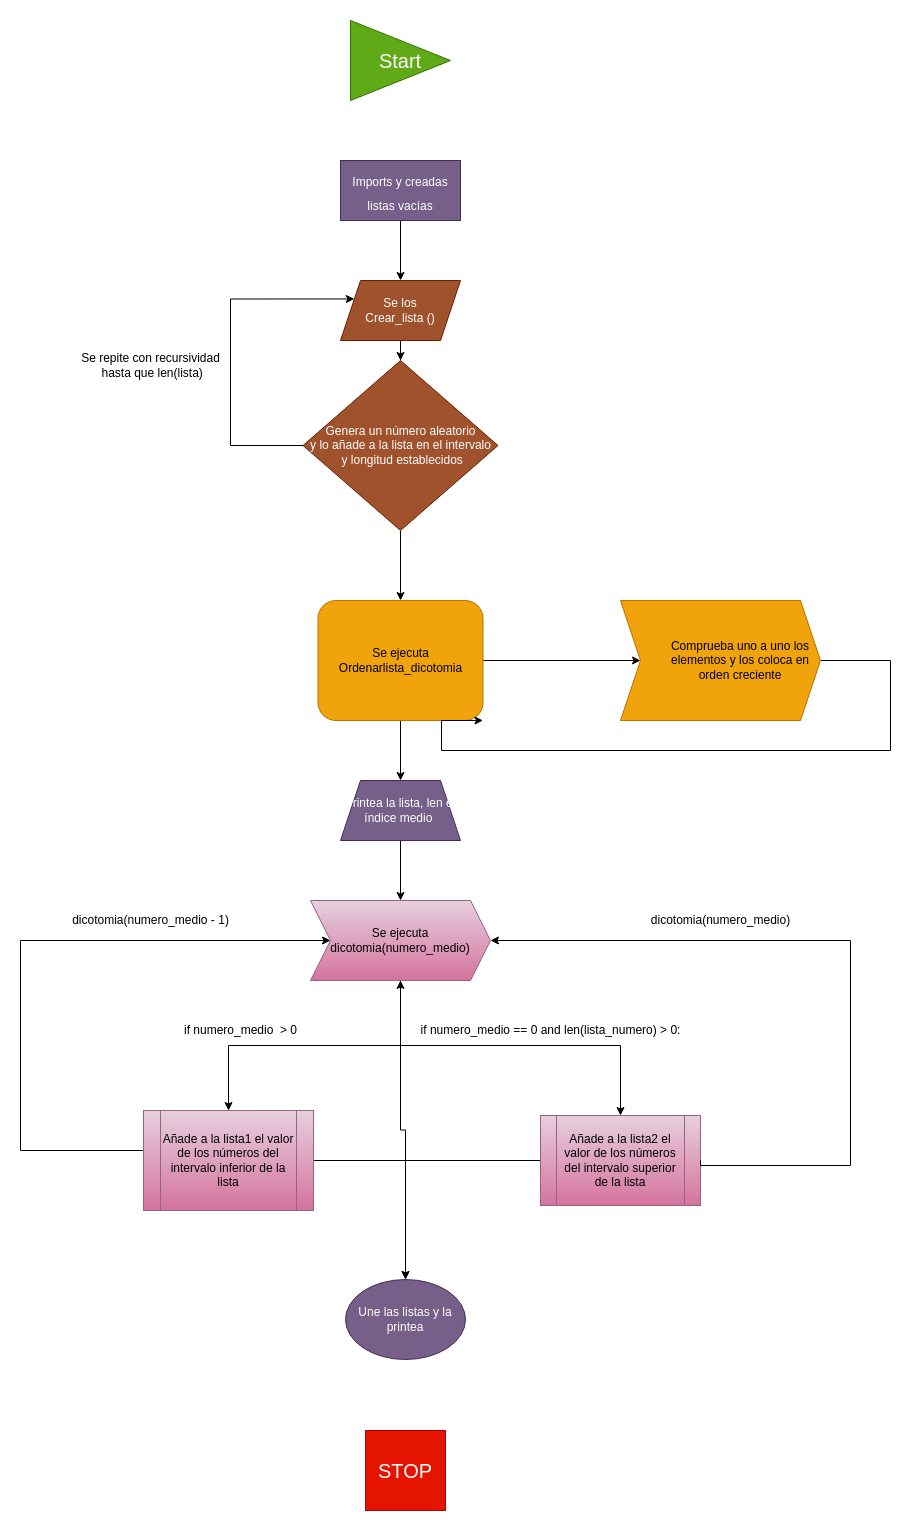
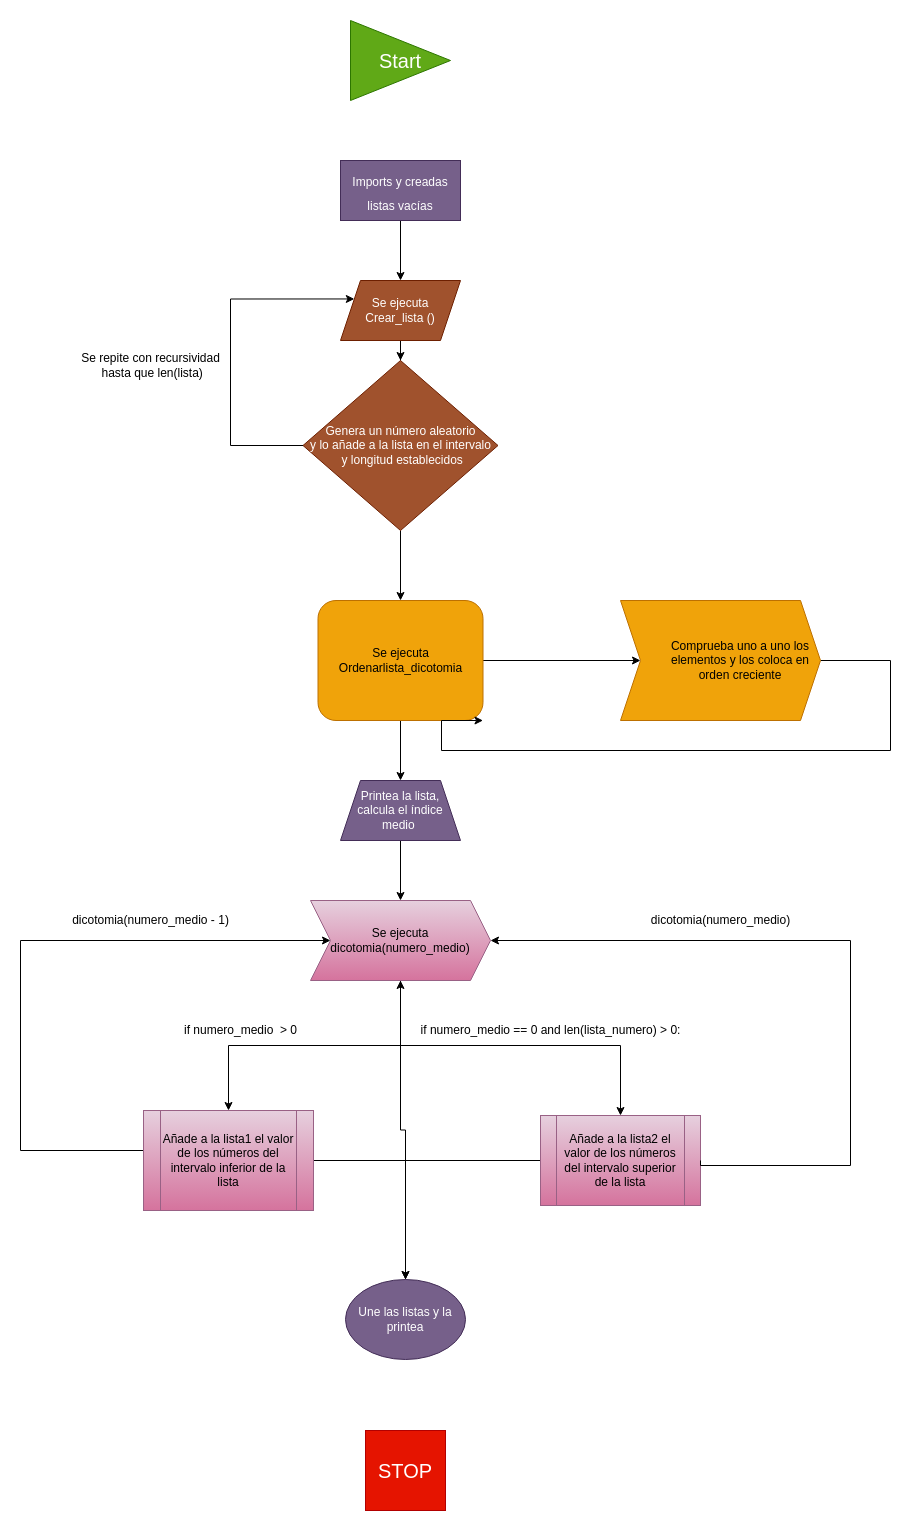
node "Se los Crear_lista ()": label "Se los Crear_lista ()" -> "Se ejecuta Crear_lista ()"
node "Printea la lista, len el índice medio": label "Printea la lista, len el índice medio" -> "Printea la lista, calcula el índice medio"
